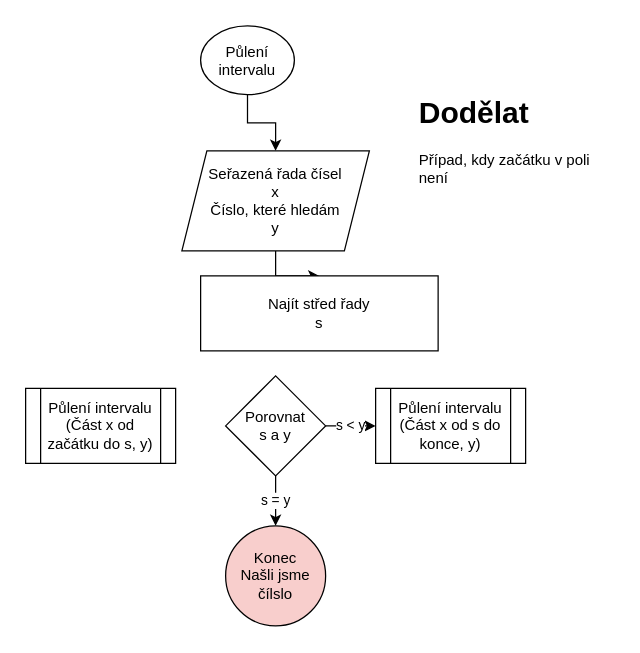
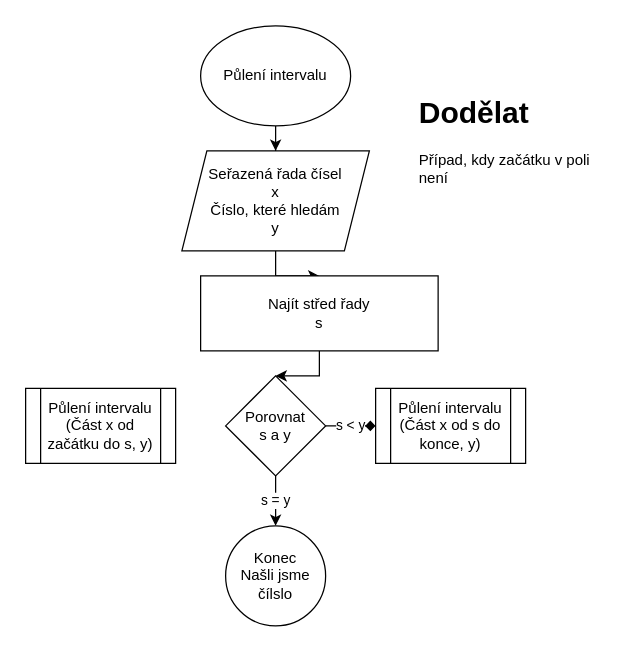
node "Půlení intervalu": size 94x69 -> 150x100
edge "Najít střed řady s" -> "Porovnat s a y": added
edge "Porovnat s a y" -> "Půlení intervalu (Část x od s do konce, y)": arrowhead classic -> diamond
node "Konec Našli jsme čílslo": fillcolor #f8cecc -> #ffffff
